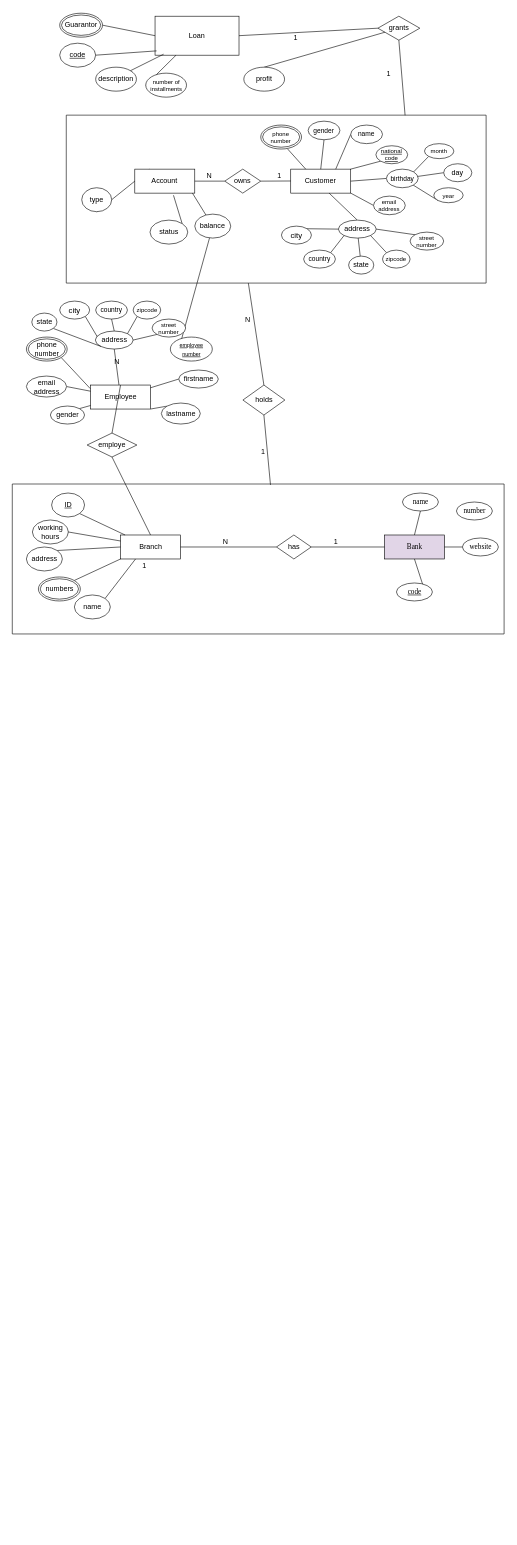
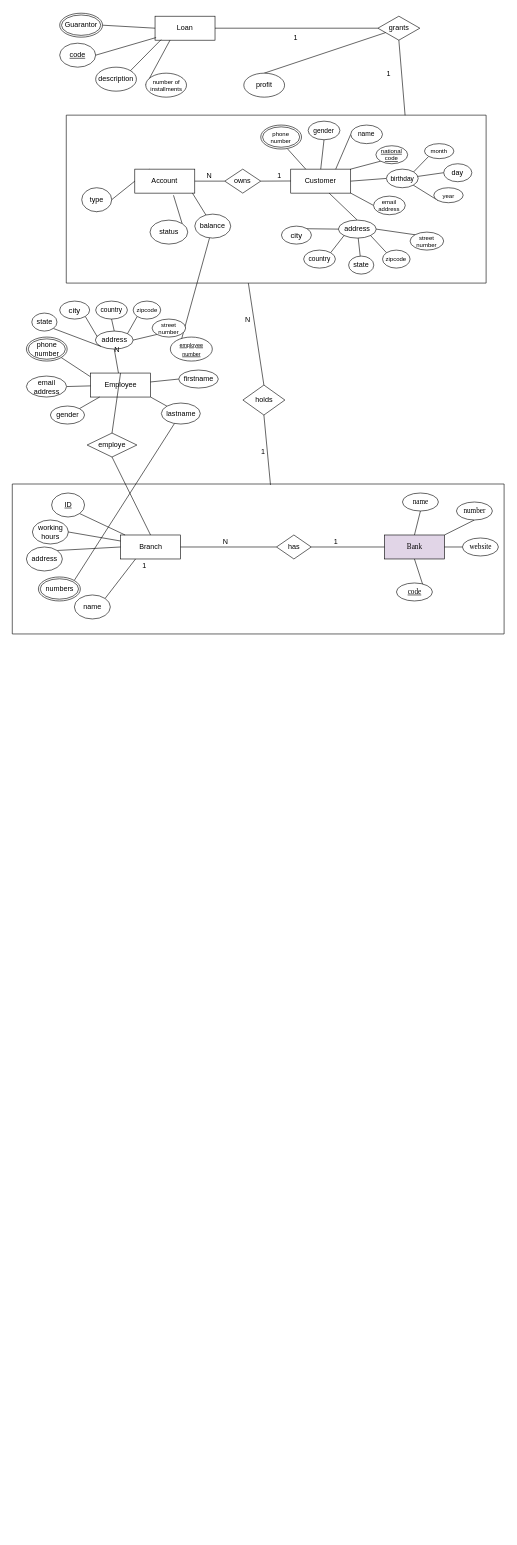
node "Loan": size 84x39 -> 60x24
node "profit": moved (264, 79) -> (264, 85)
node "Employee": moved (121, 397) -> (121, 385)
edge "number" -- "Bank": added
edge "Branch" -- "numbers": now "lastname" -- "numbers"
